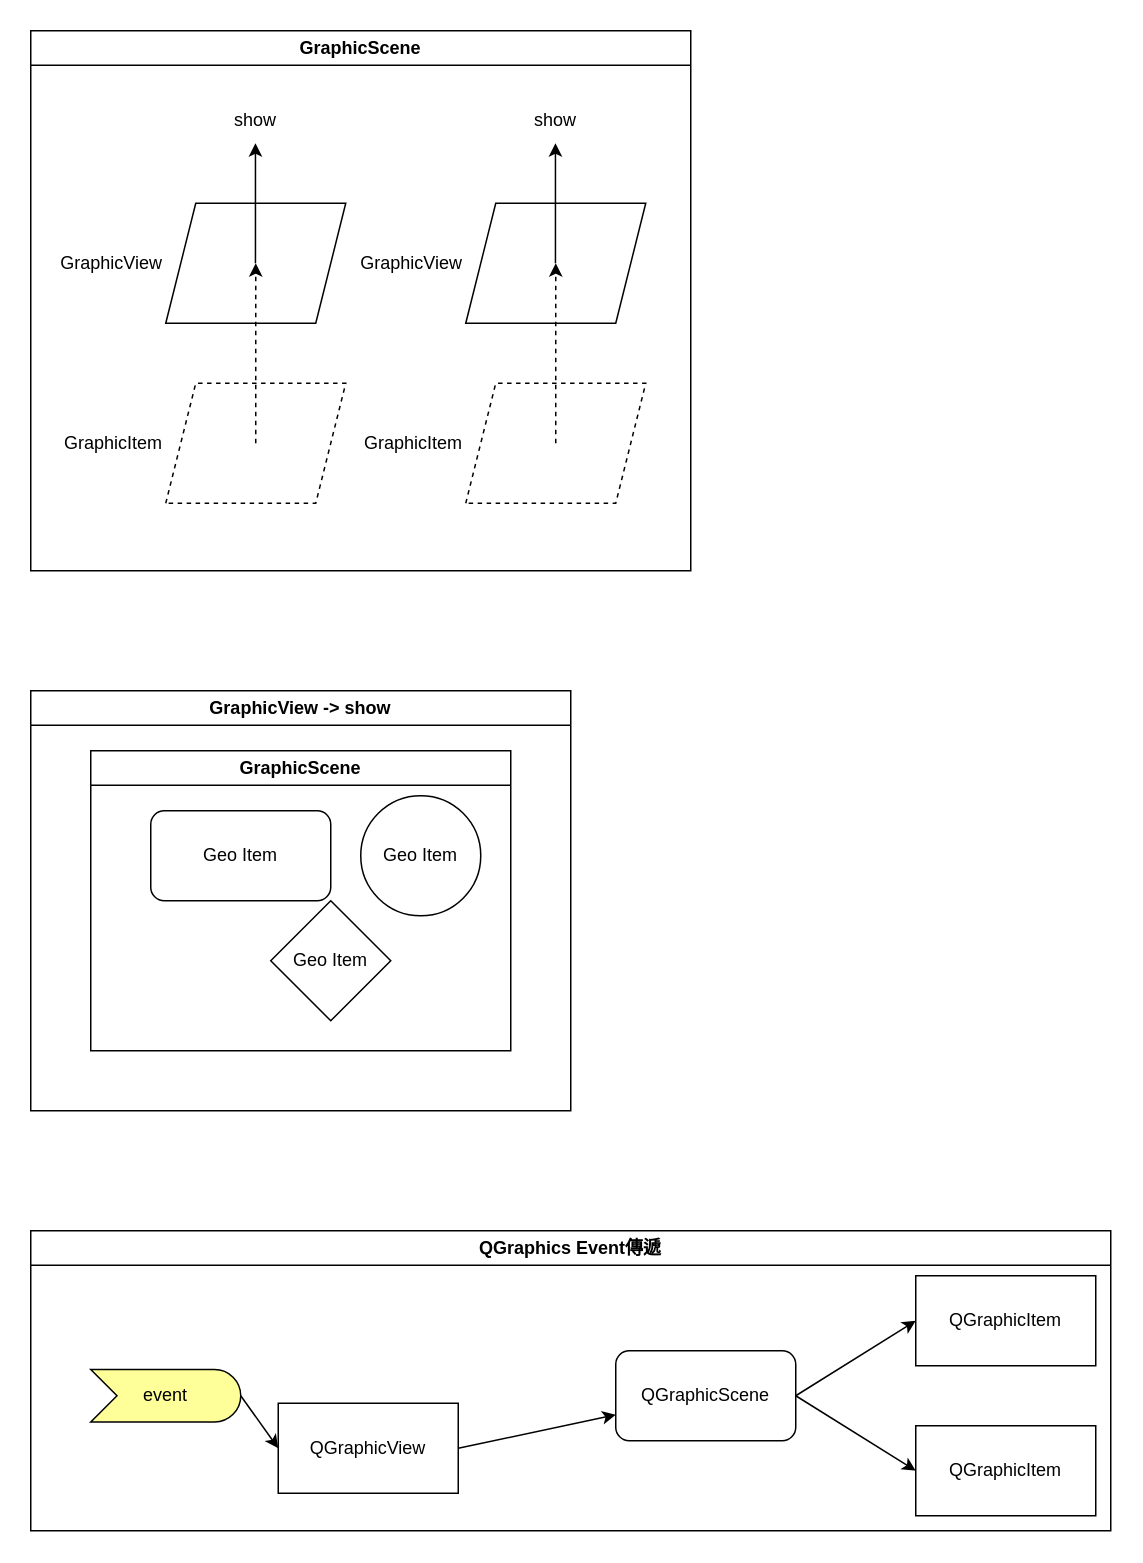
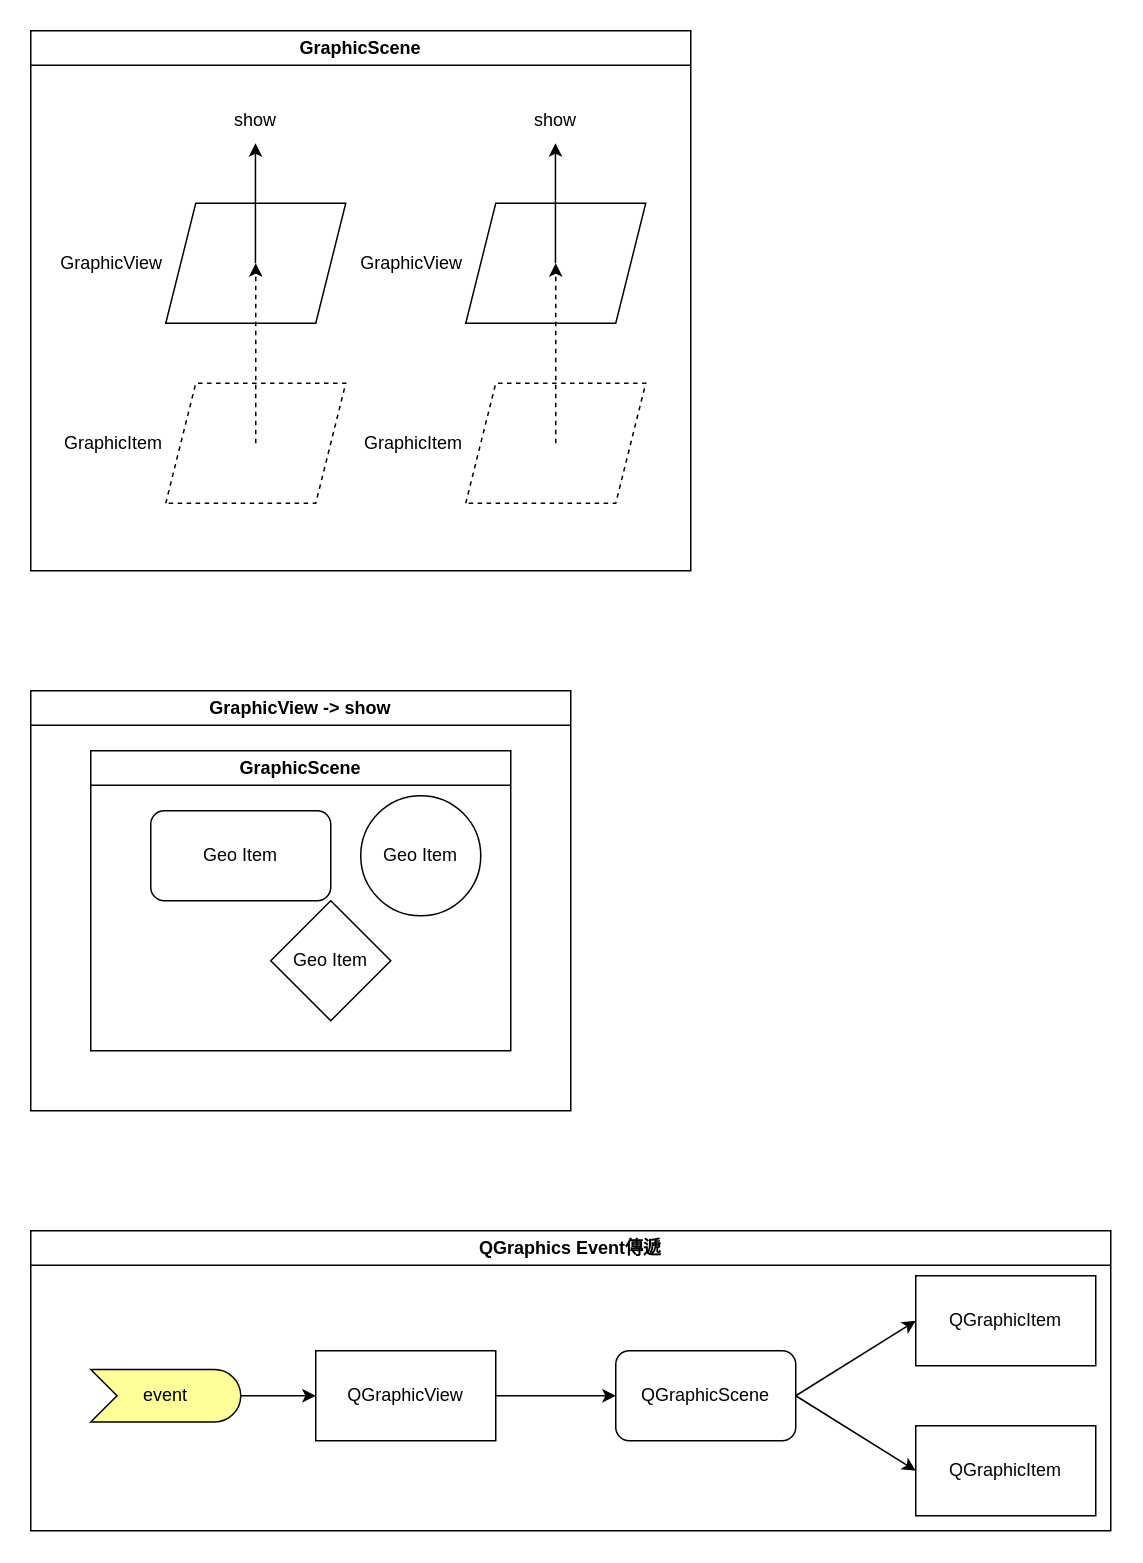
node "QGraphicView": moved (368, 1448) -> (406, 1396)
